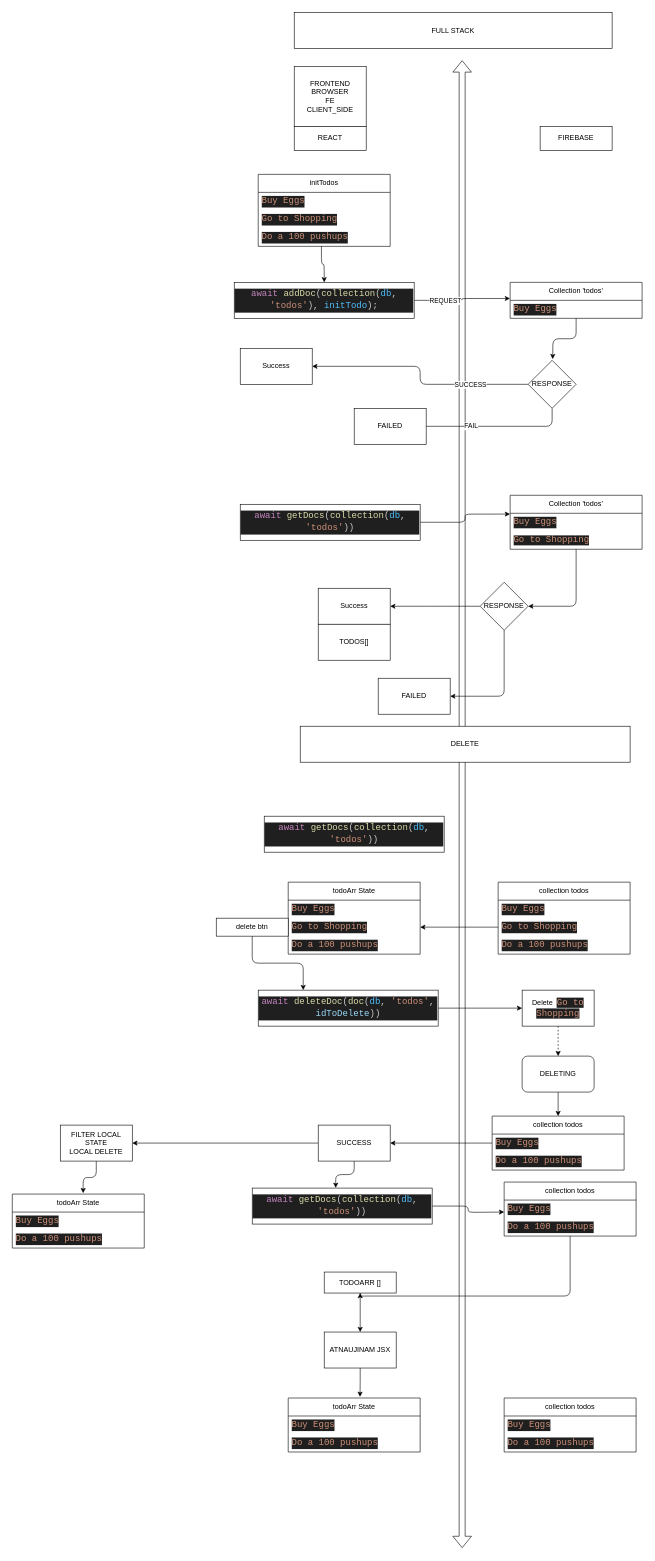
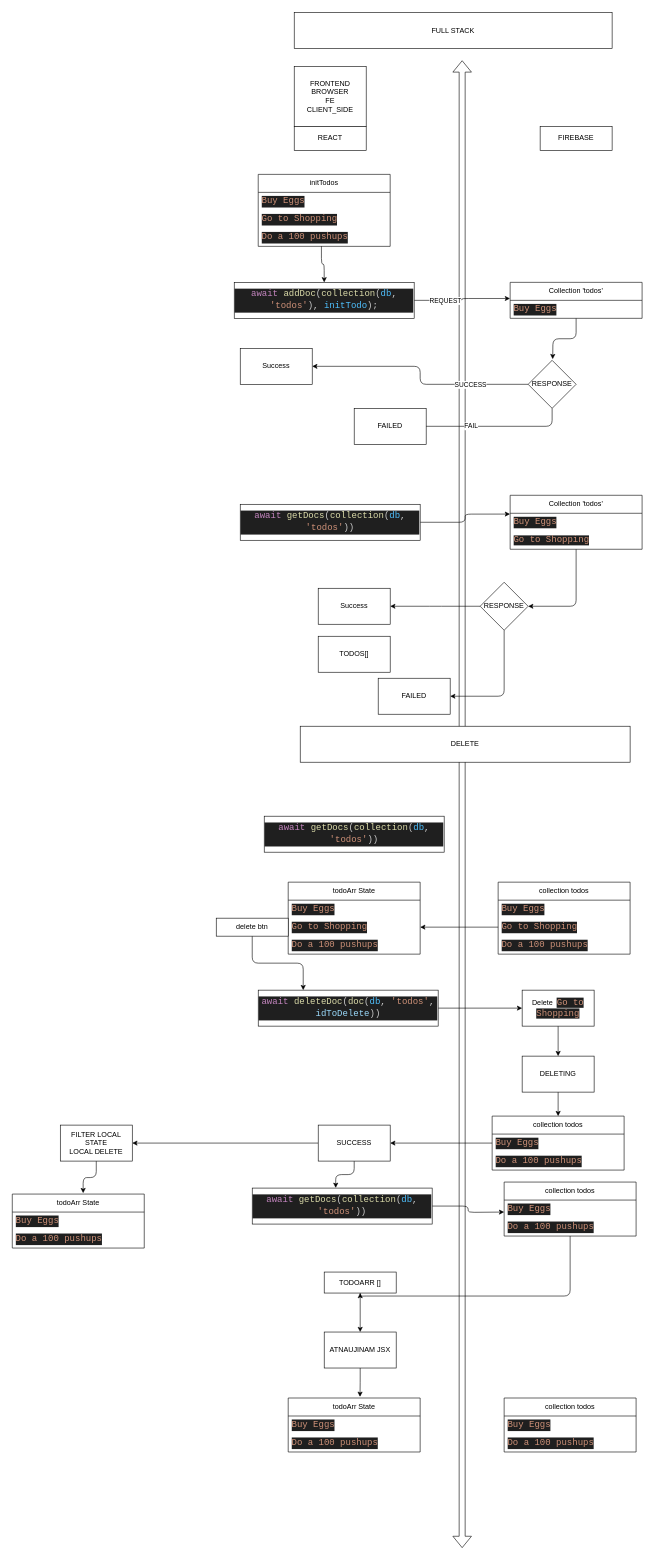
node "TODOS[]": moved (354, 642) -> (354, 654)
edge "Delete Go to Shopping" -> "DELETING": style dashed -> solid
node "DELETING": shape rounded rectangle -> rectangle
